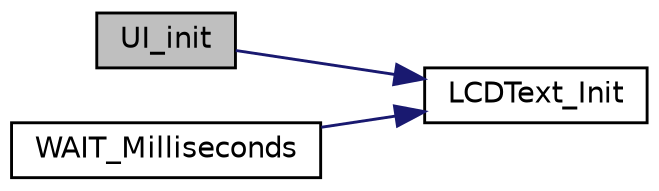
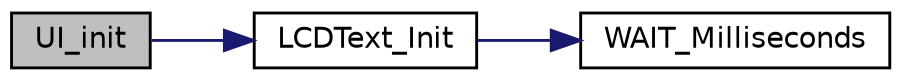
edge "WAIT_Milliseconds" -> "LCDText_Init": reversed
